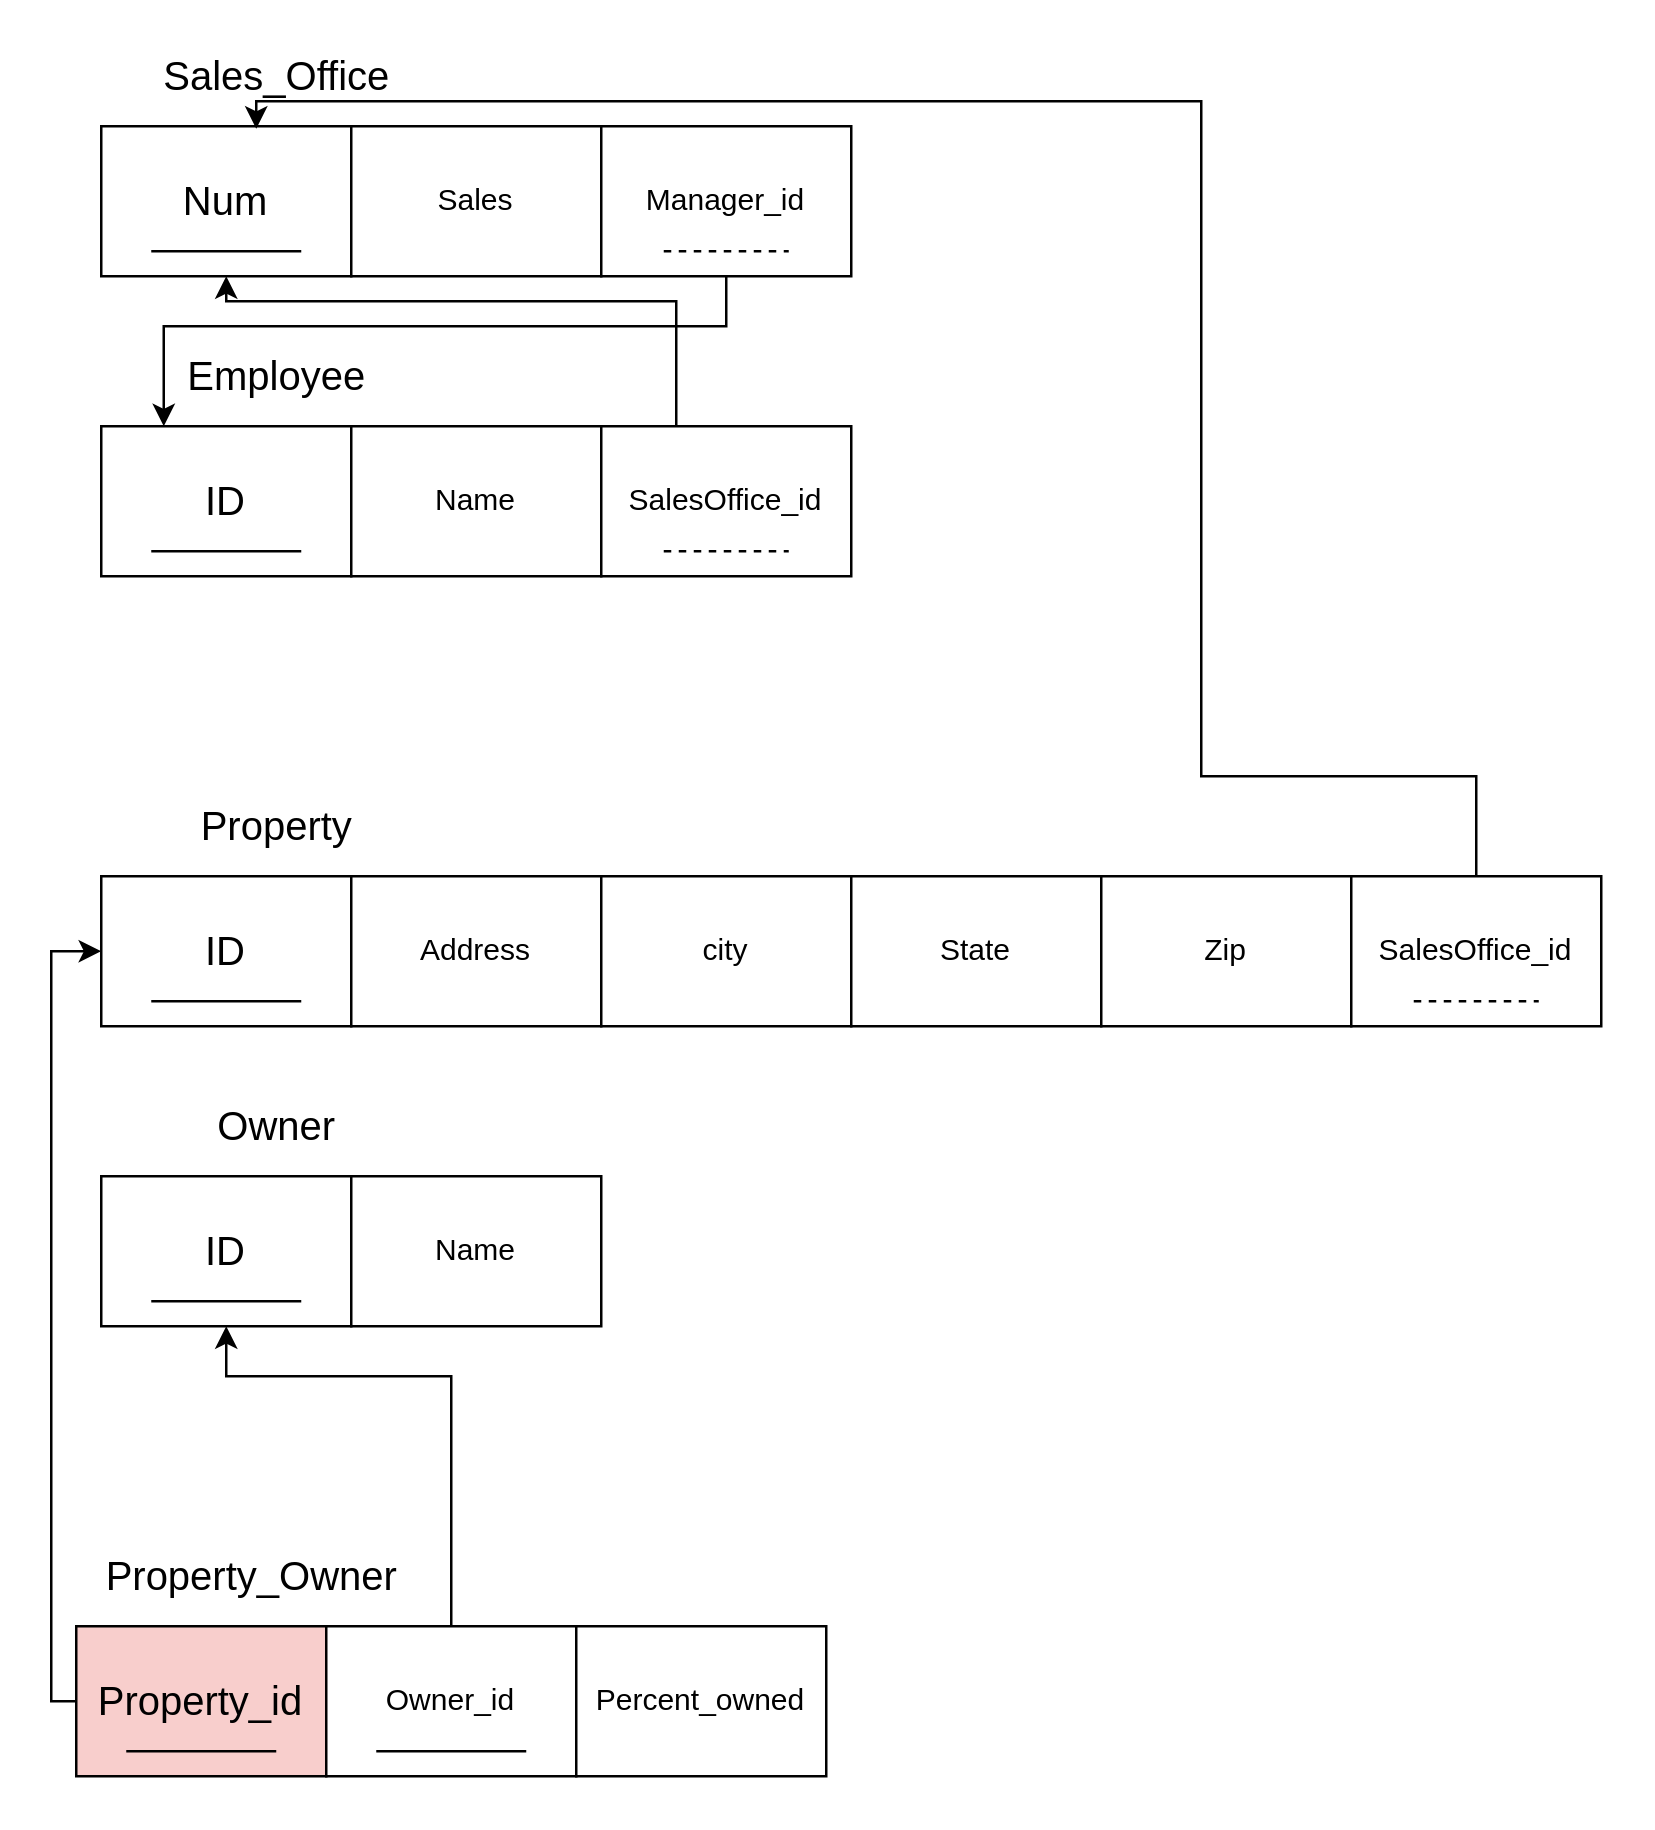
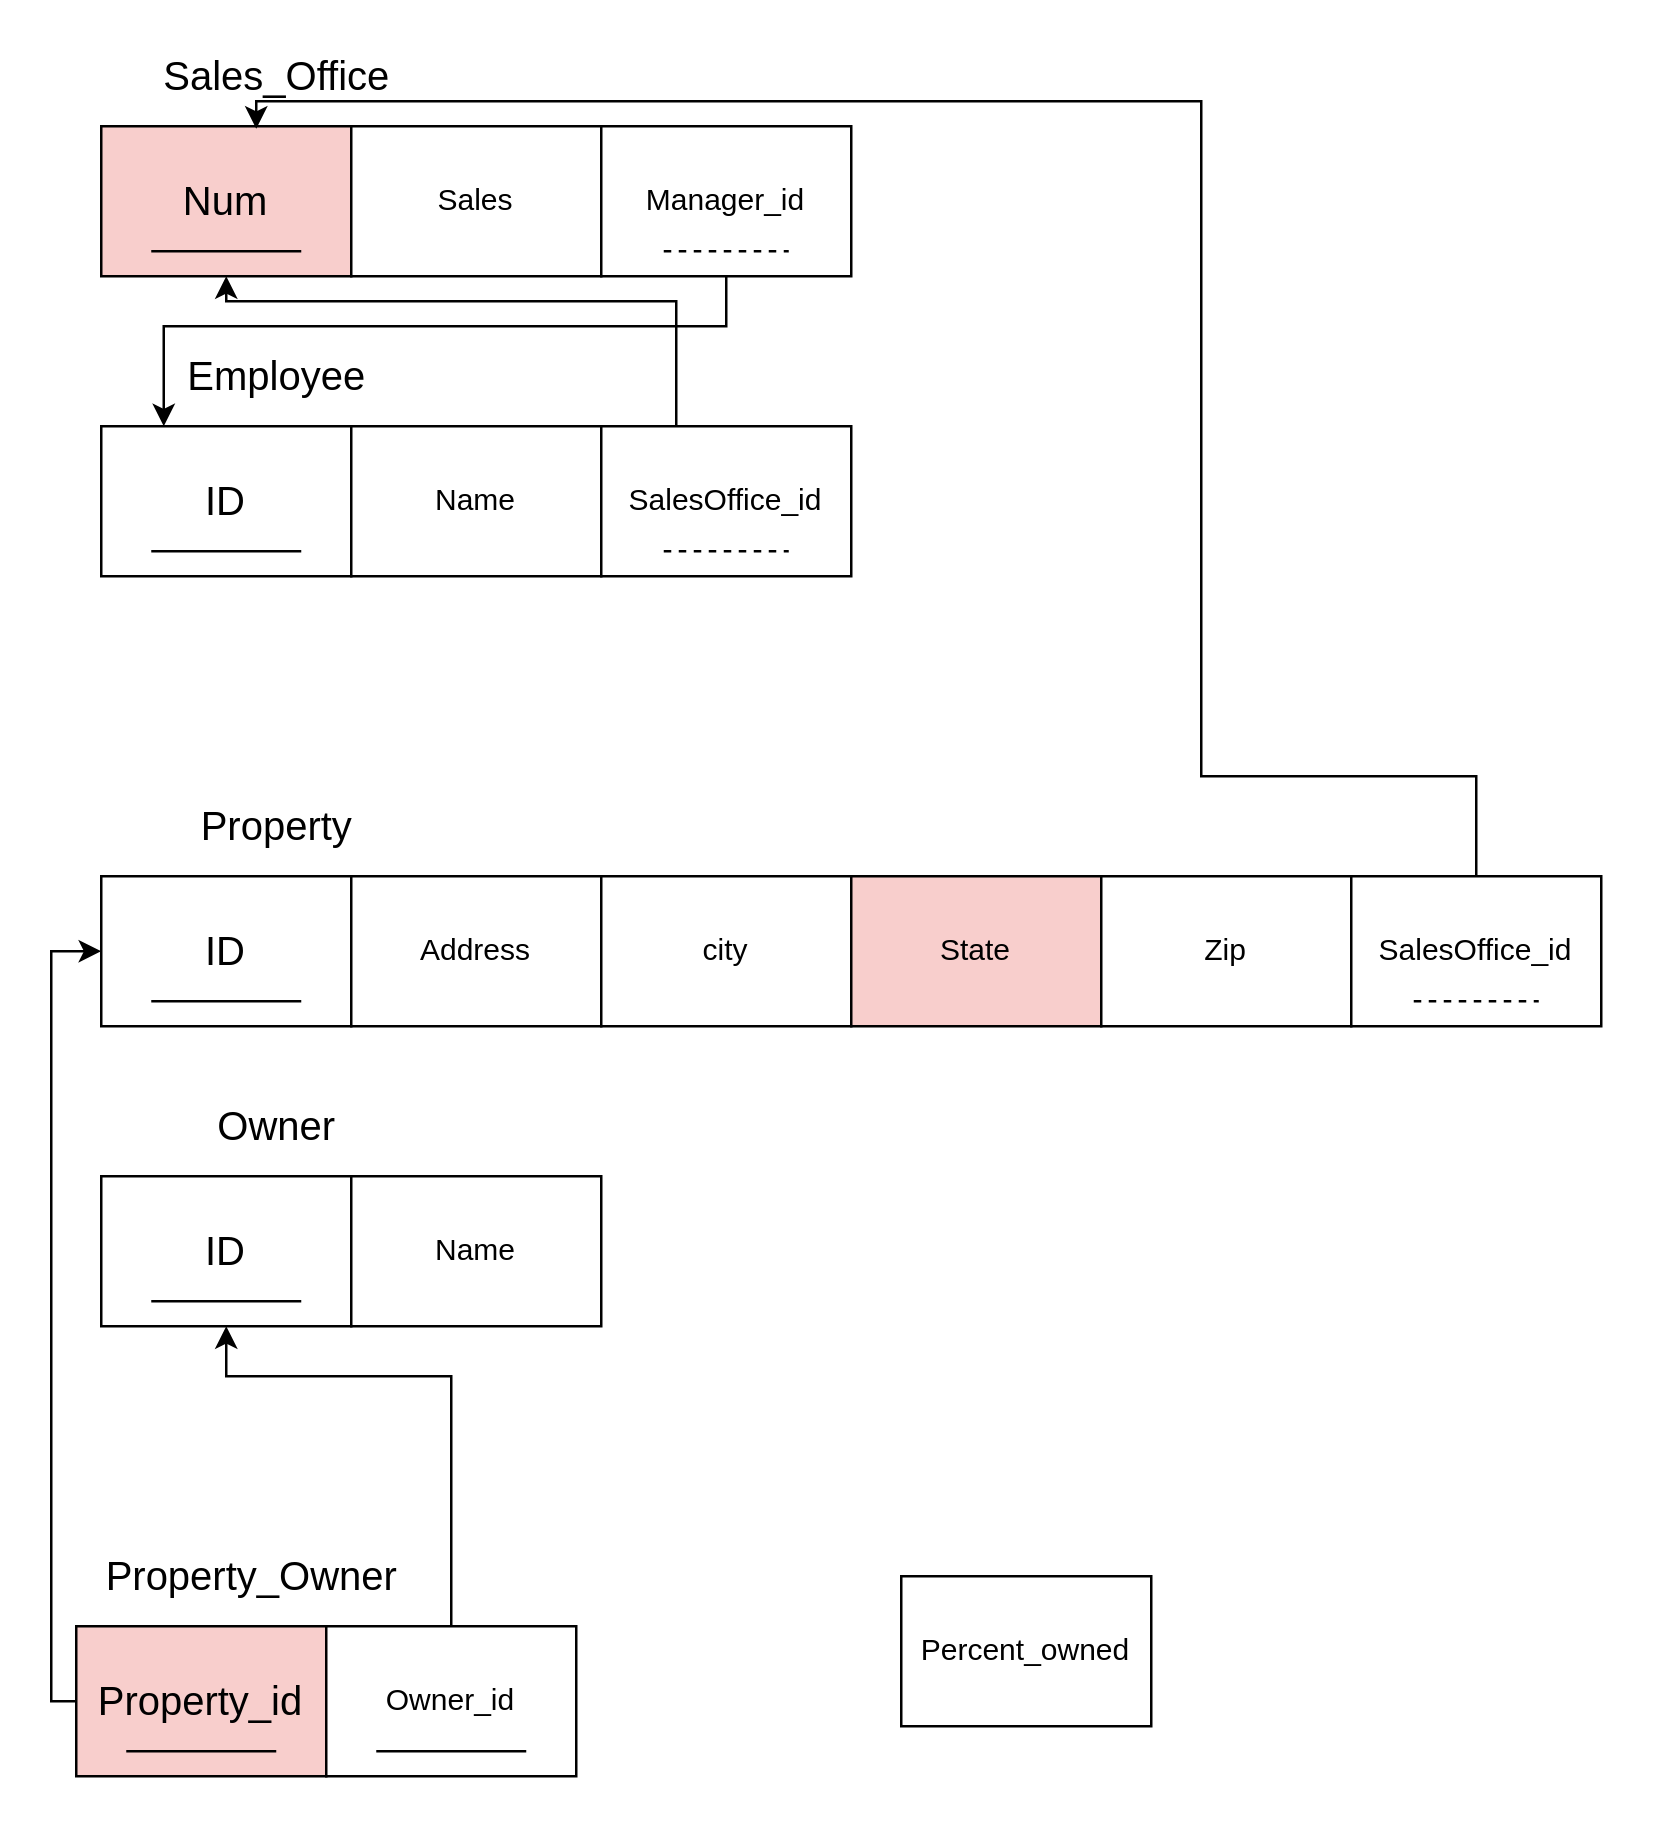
node "Num": fillcolor #ffffff -> #f8cecc
node "State": fillcolor #ffffff -> #f8cecc
node "Percent_owned": moved (701, 1701) -> (1026, 1651)
